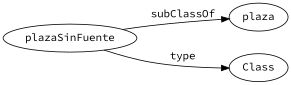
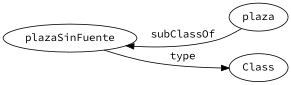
edge "plazaSinFuente" -> "plaza": reversed
